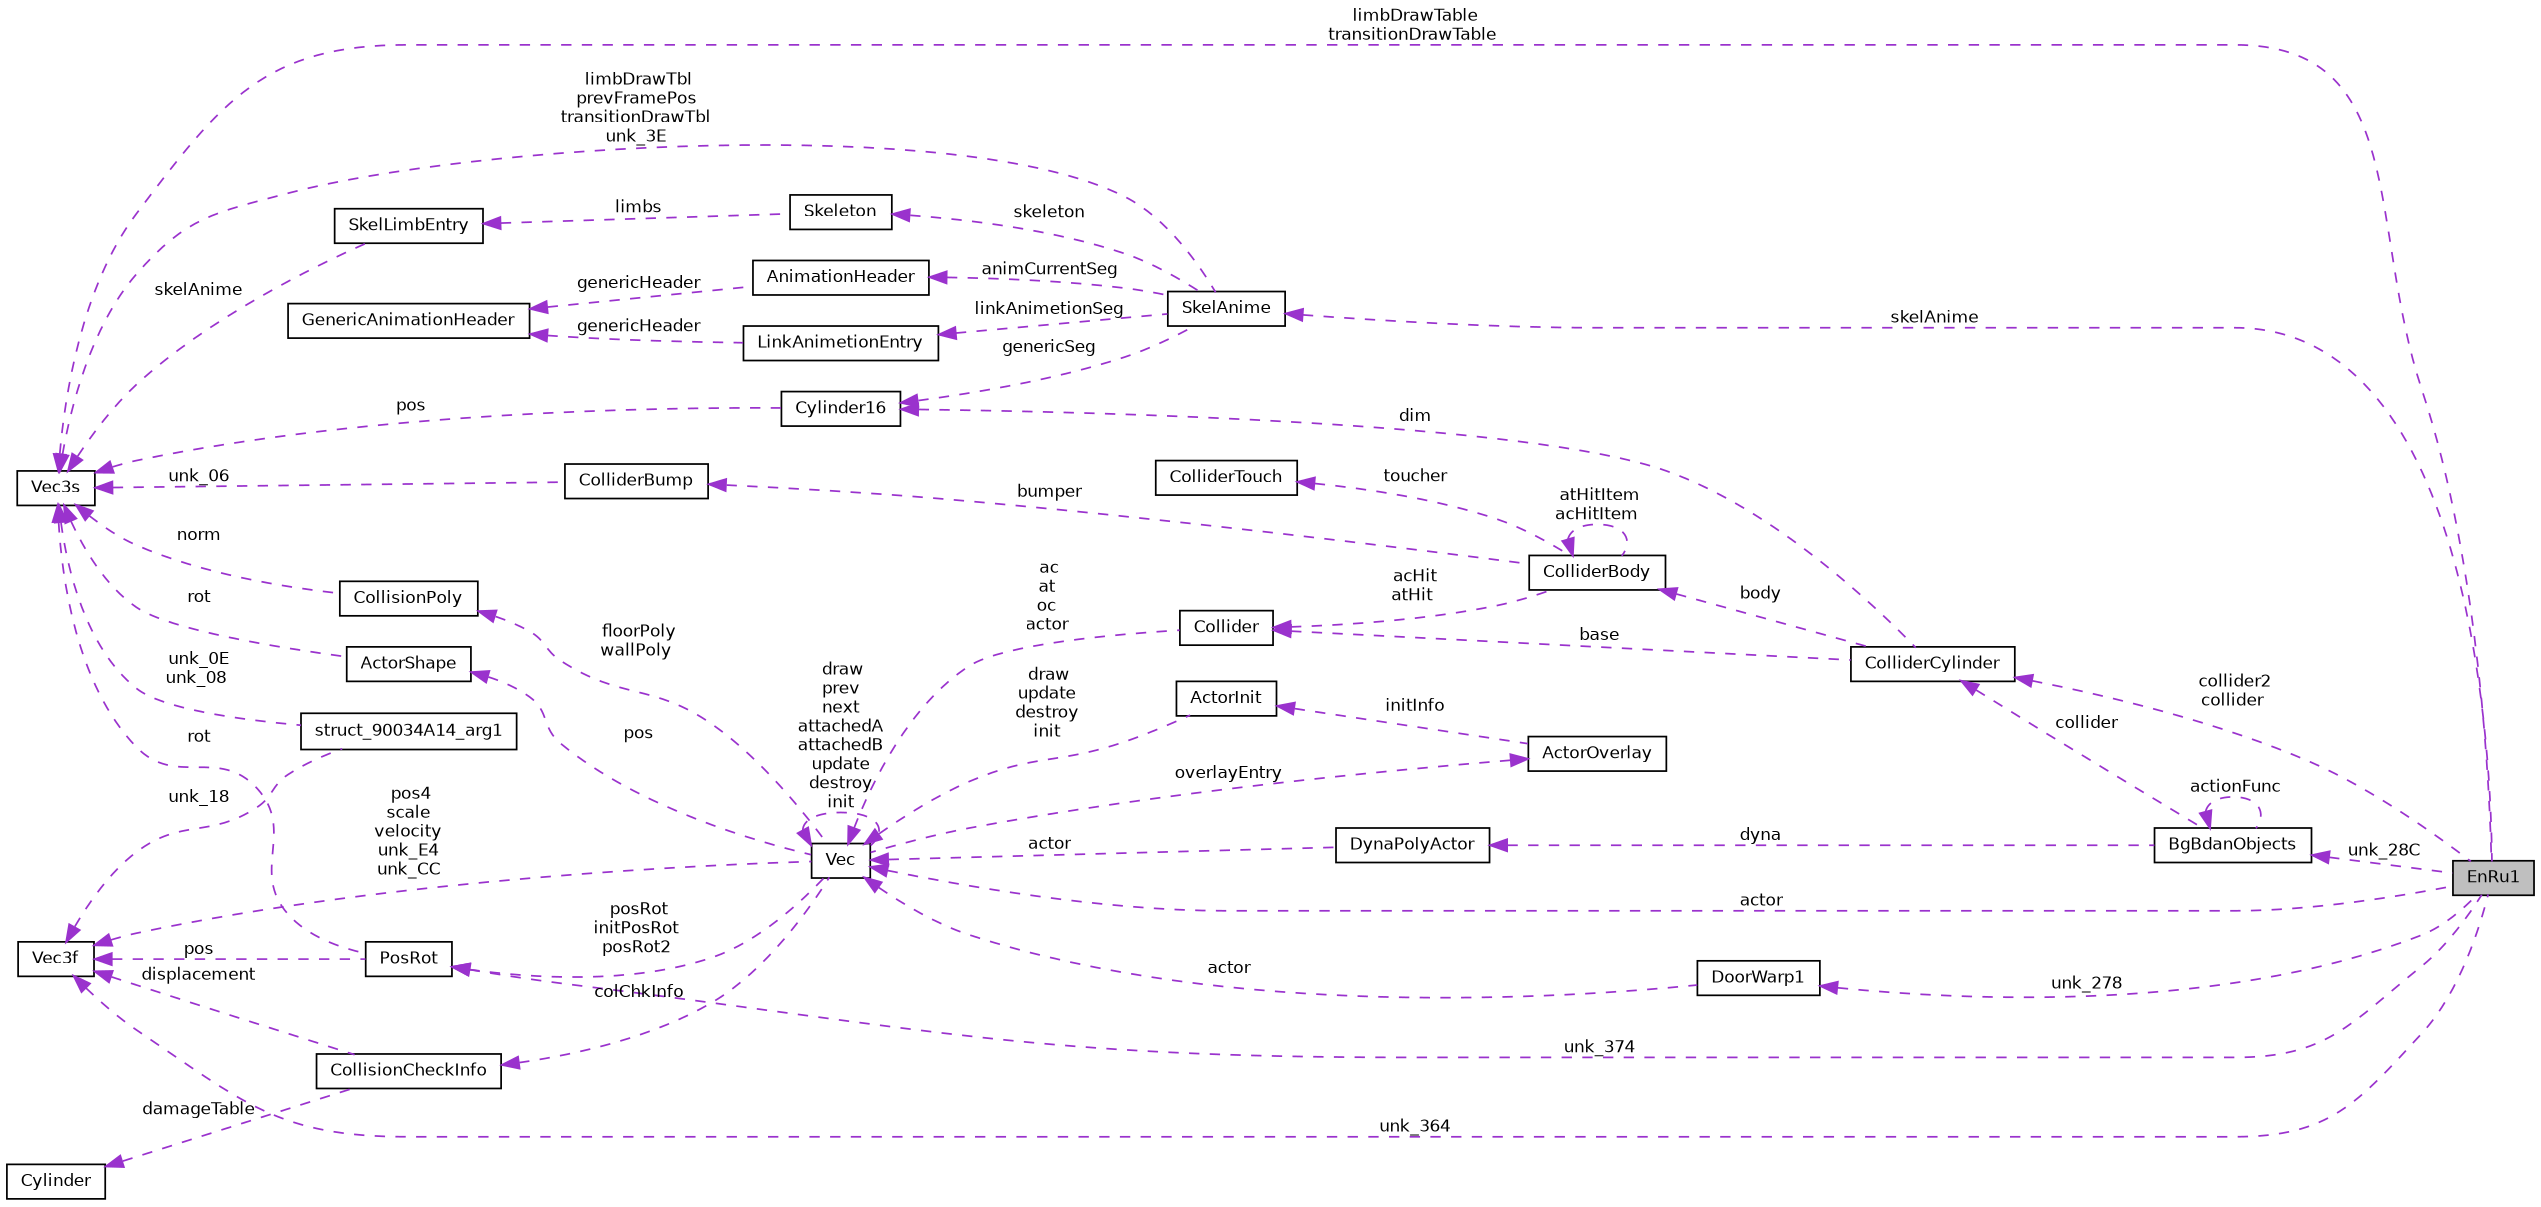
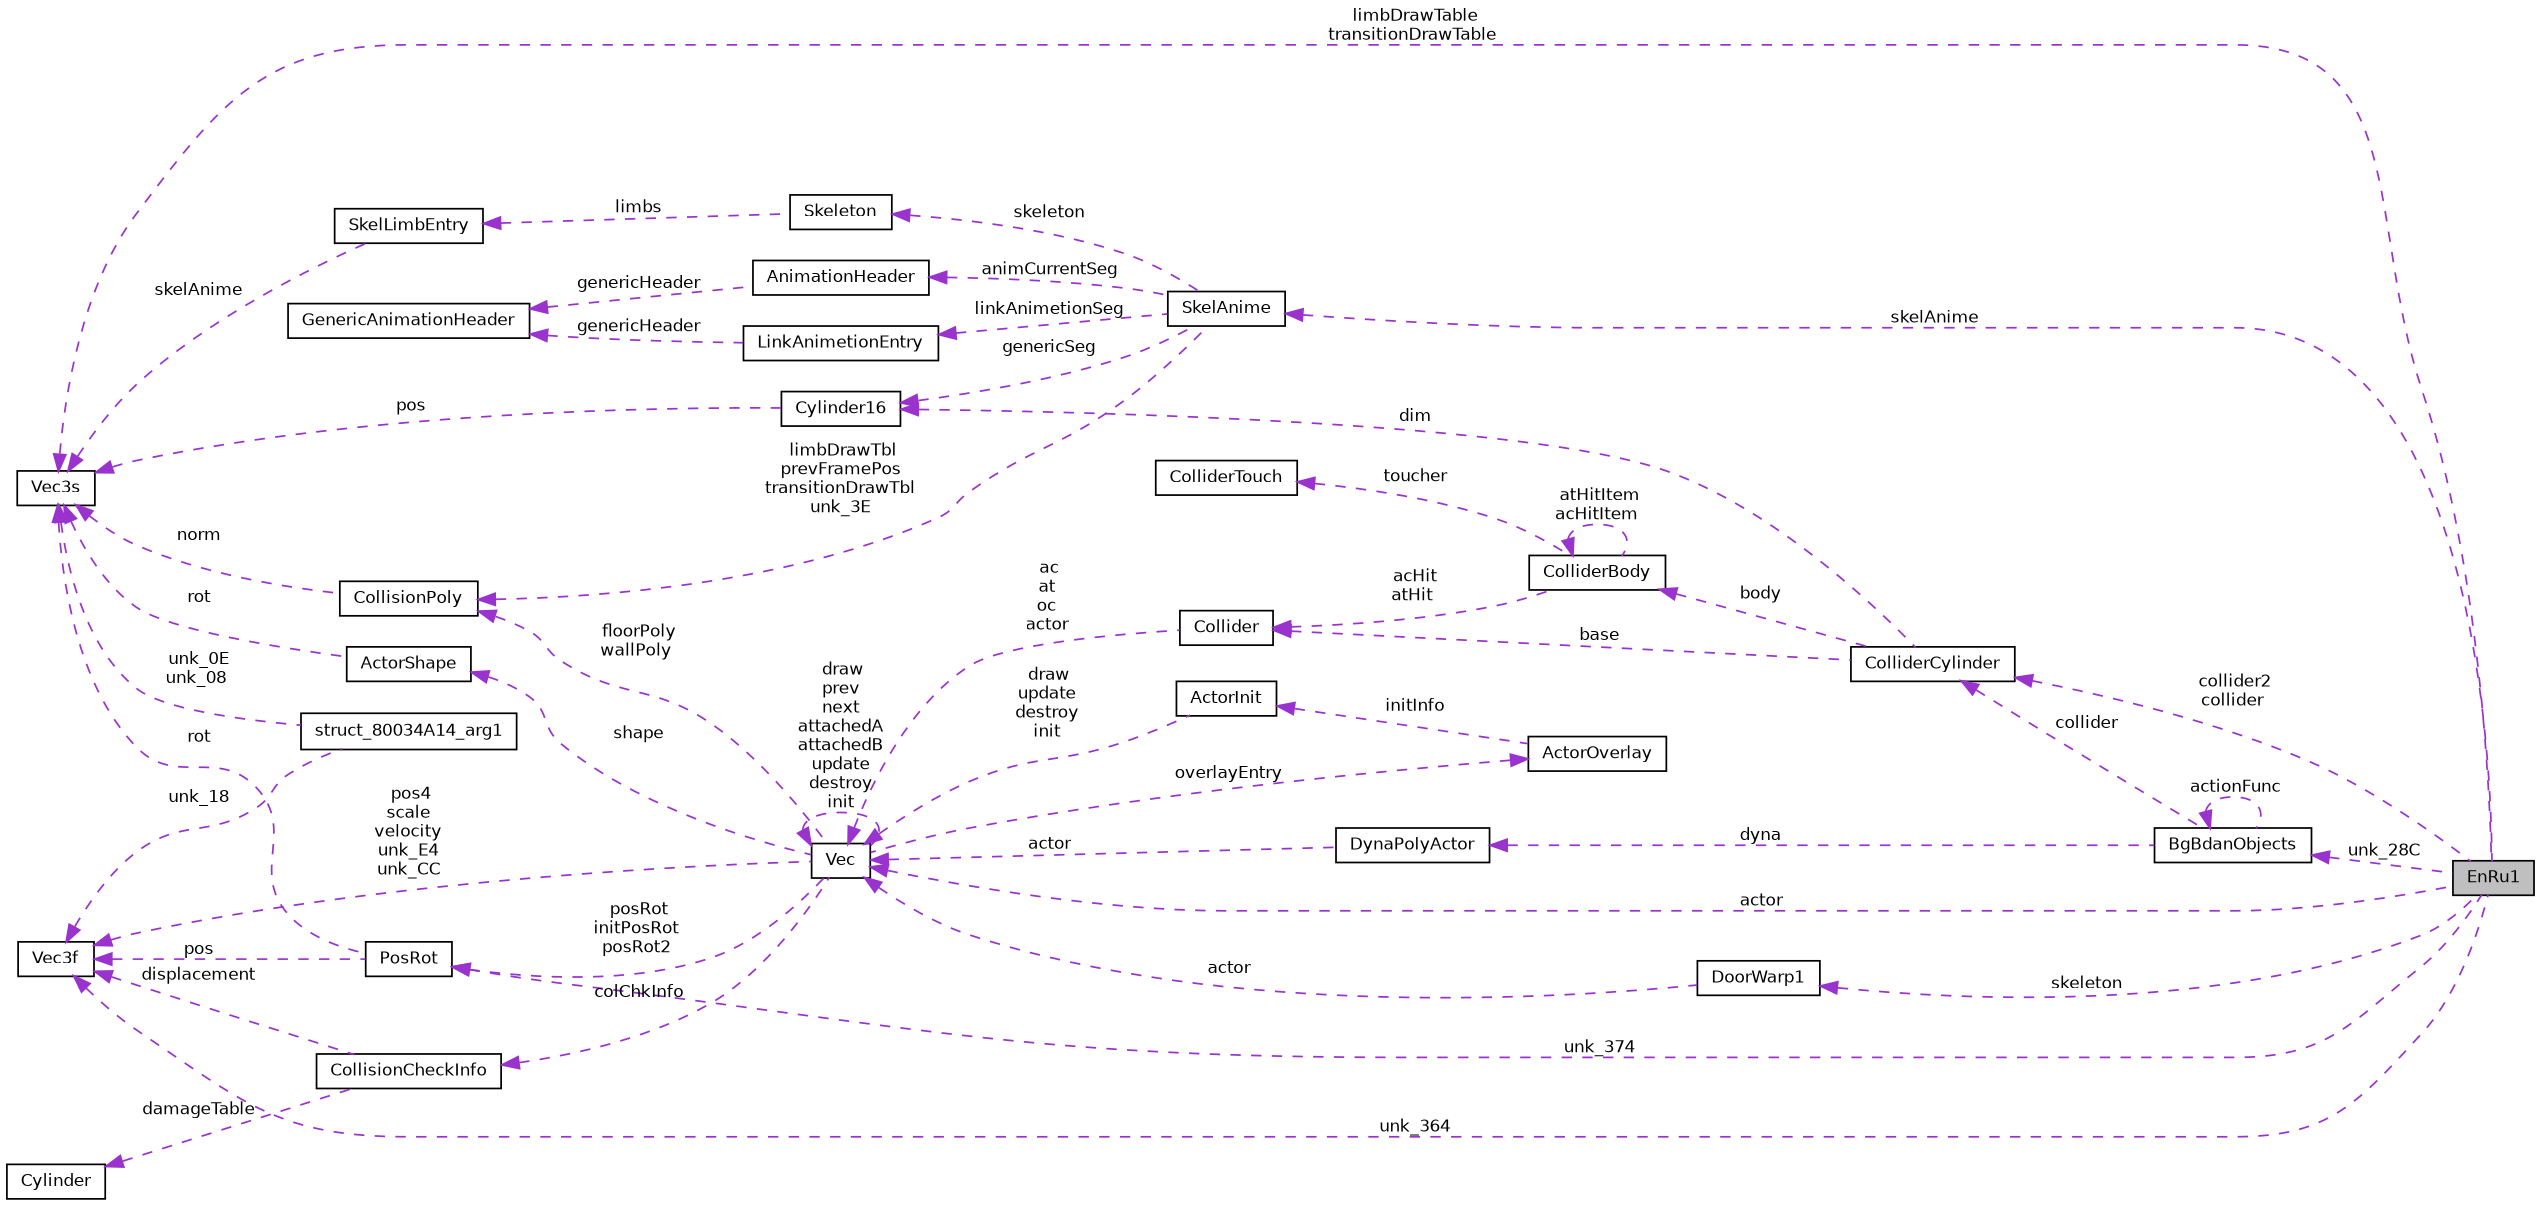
edge "SkelAnime" -> "Vec3s": now "SkelAnime" -> "CollisionPoly"
node "ColliderBump": removed
node "struct_90034A14_arg1": label "struct_90034A14_arg1" -> "struct_80034A14_arg1"
edge "Vec" -> "ActorShape": label " pos" -> " shape"
edge "EnRu1" -> "DoorWarp1": label " unk_278" -> " skeleton"
